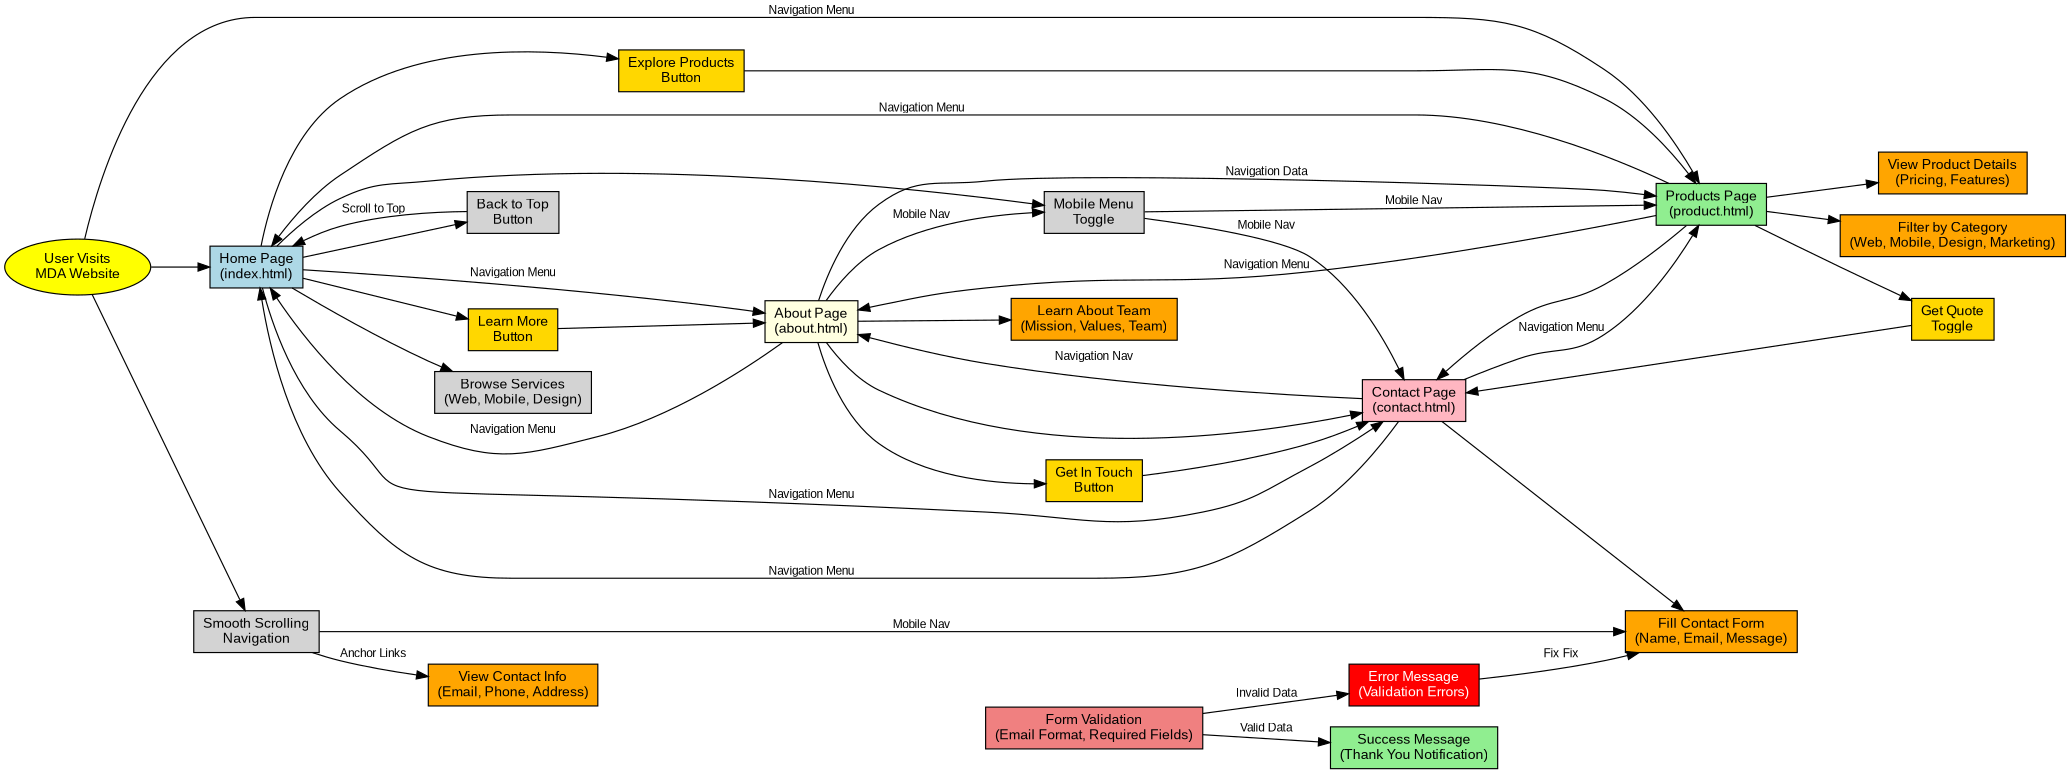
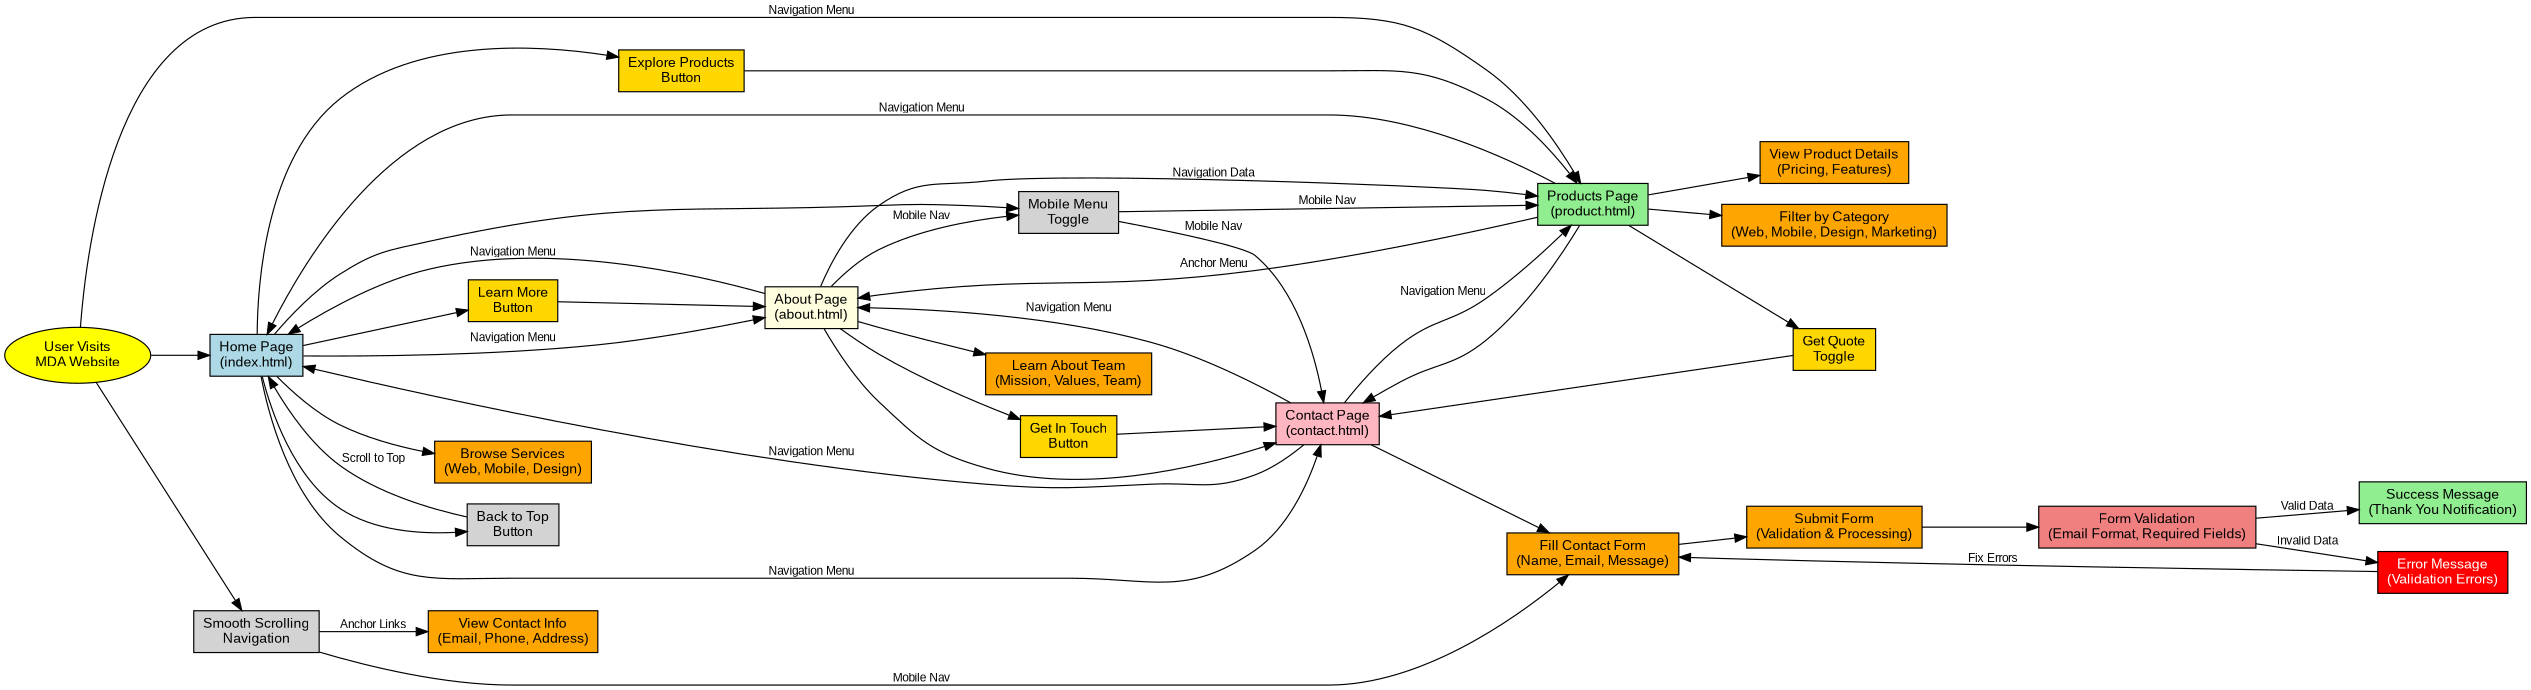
edge "Products Page (product.html)" -> "About Page (about.html)": label "Navigation Menu" -> "Anchor Menu"
edge "Contact Page (contact.html)" -> "About Page (about.html)": label "Navigation Nav" -> "Navigation Menu"
node "Browse Services (Web, Mobile, Design)": fillcolor lightgray -> orange
node "Submit Form (Validation & Processing)": added
edge "Error Message (Validation Errors)" -> "Fill Contact Form (Name, Email, Message)": label "Fix Fix" -> "Fix Errors"
